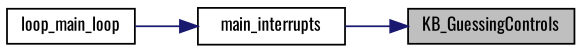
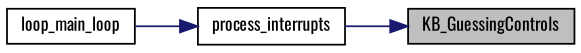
node "main_interrupts": label "main_interrupts" -> "process_interrupts"
